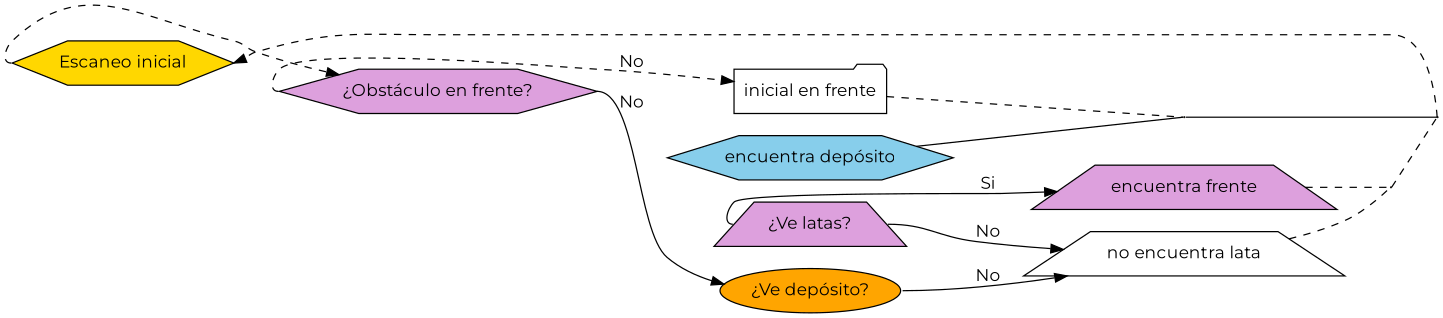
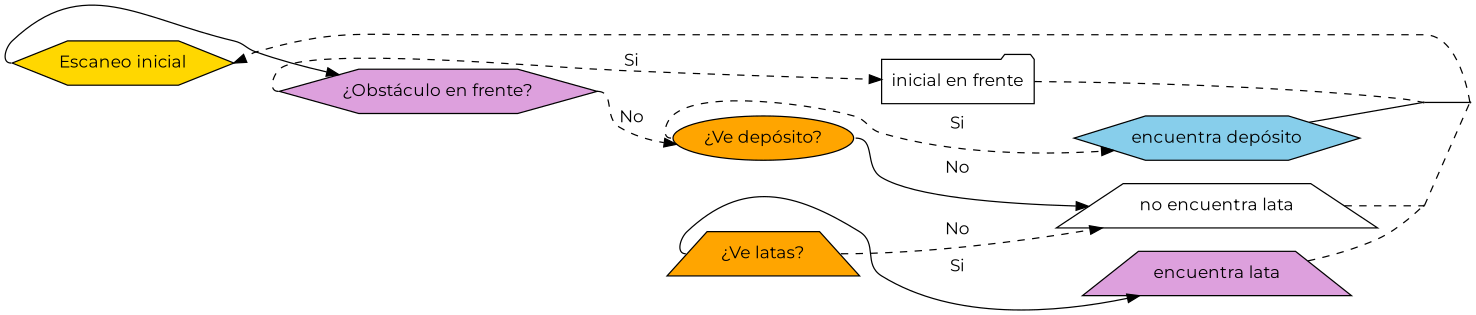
edge "Escaneo inicial" -> "¿Obstáculo en frente?": style dashed -> solid
edge "¿Obstáculo en frente?" -> "inicial en frente": label "No" -> "Si"
edge "¿Ve depósito?" -> "encuentra depósito": added, label "Si"
node "encuentra frente": label "encuentra frente" -> "encuentra lata"
edge "¿Obstáculo en frente?" -> "¿Ve depósito?": style solid -> dashed
node "¿Ve latas?": fillcolor plum -> orange
edge "¿Ve latas?" -> "no encuentra lata": style solid -> dashed
